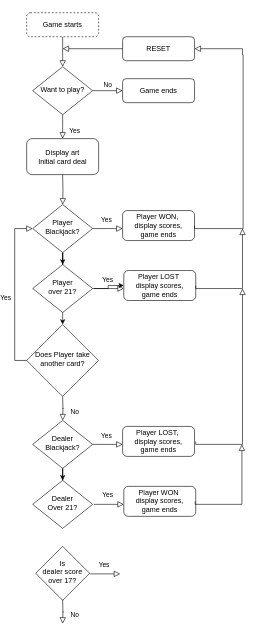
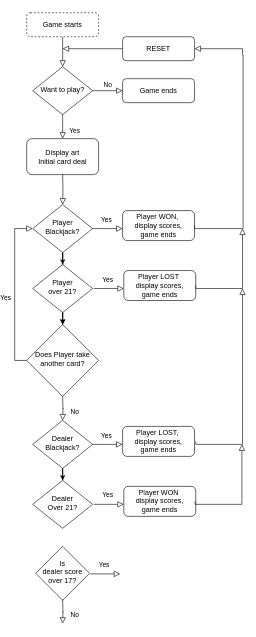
edge "Player over 21?" -> "Player LOST display scores, game ends": now "Player over 21?" -> "Does Player take another card?"
